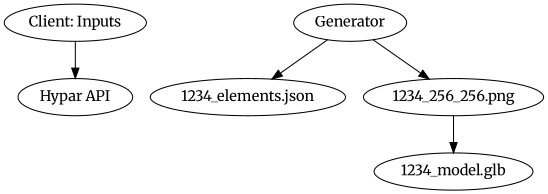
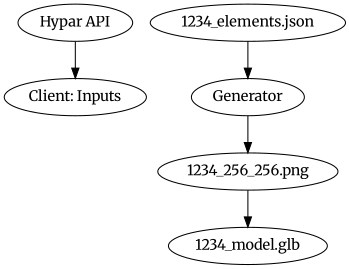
edge "Client: Inputs" -> "Hypar API": reversed
edge "Generator" -> "1234_elements.json": reversed
